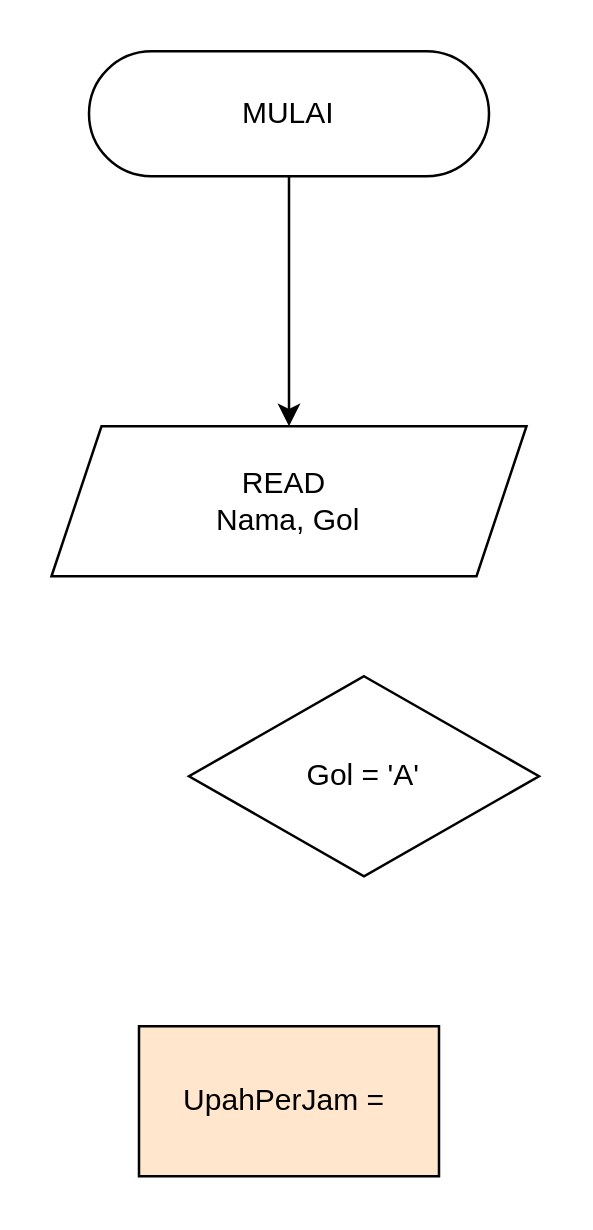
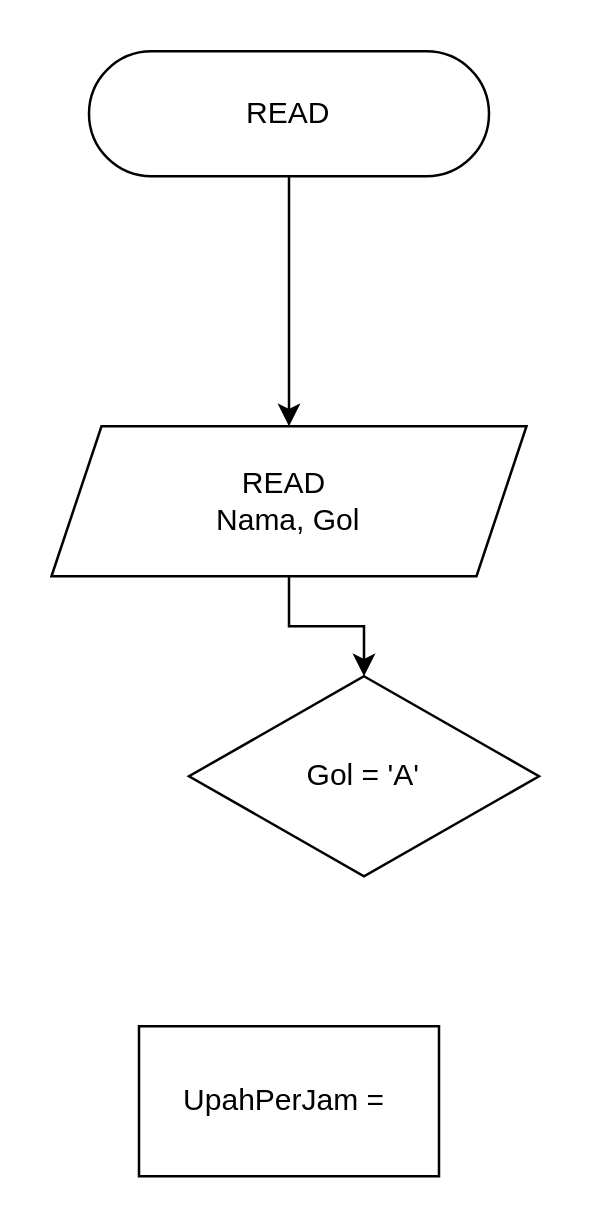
node "MULAI": label "MULAI" -> "READ"
edge "READ Nama, Gol" -> "Gol = 'A'": added
node "UpahPerJam =": fillcolor #ffe6cc -> #ffffff
